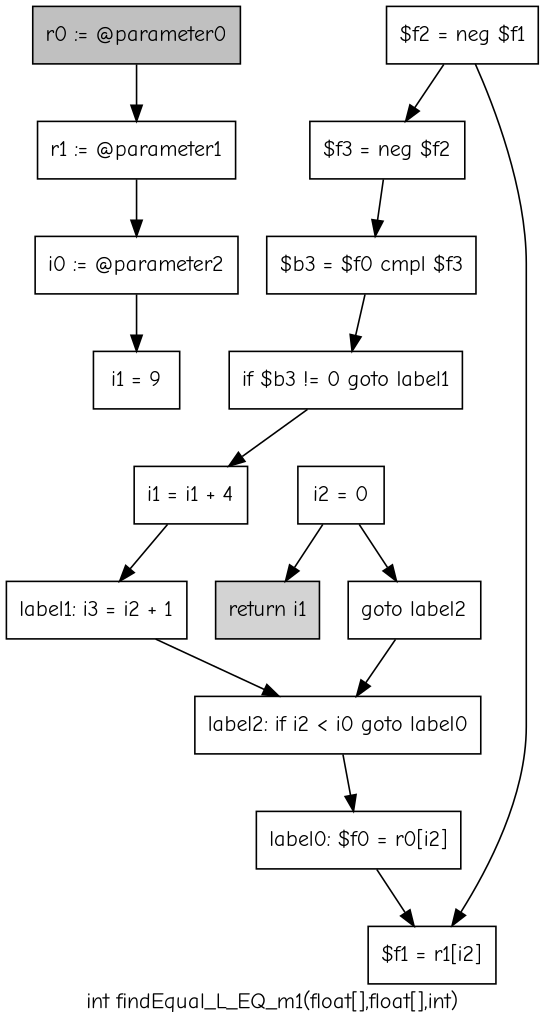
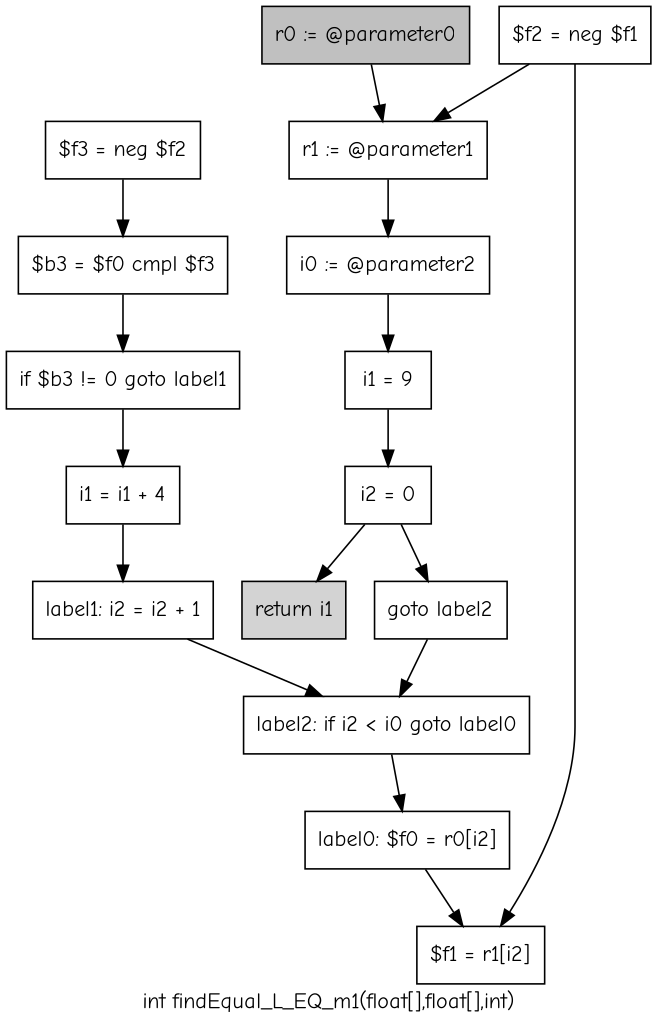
edge "$f2 = neg $f1" -> "$f3 = neg $f2": now "$f2 = neg $f1" -> "r1 := @parameter1"
edge "i1 = 9" -> "i2 = 0": added
node "label1: i3 = i2 + 1": label "label1: i3 = i2 + 1" -> "label1: i2 = i2 + 1"
